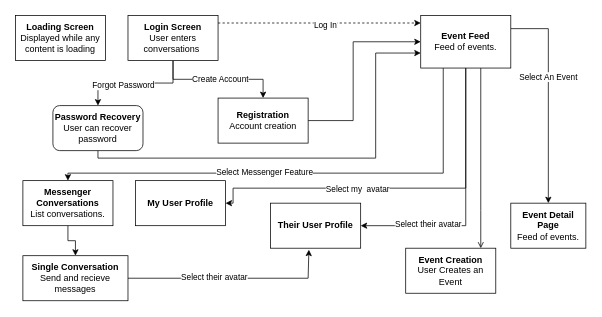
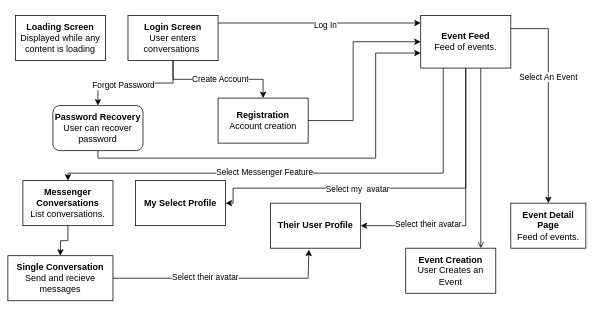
edge "Login Screen User enters conversations" -> "Event Feed Feed of events.": style dashed -> solid
node "My User Profile": label "My User Profile" -> "My Select Profile"
node "Single Conversation Send and recieve messages": moved (75, 278) -> (60, 278)
